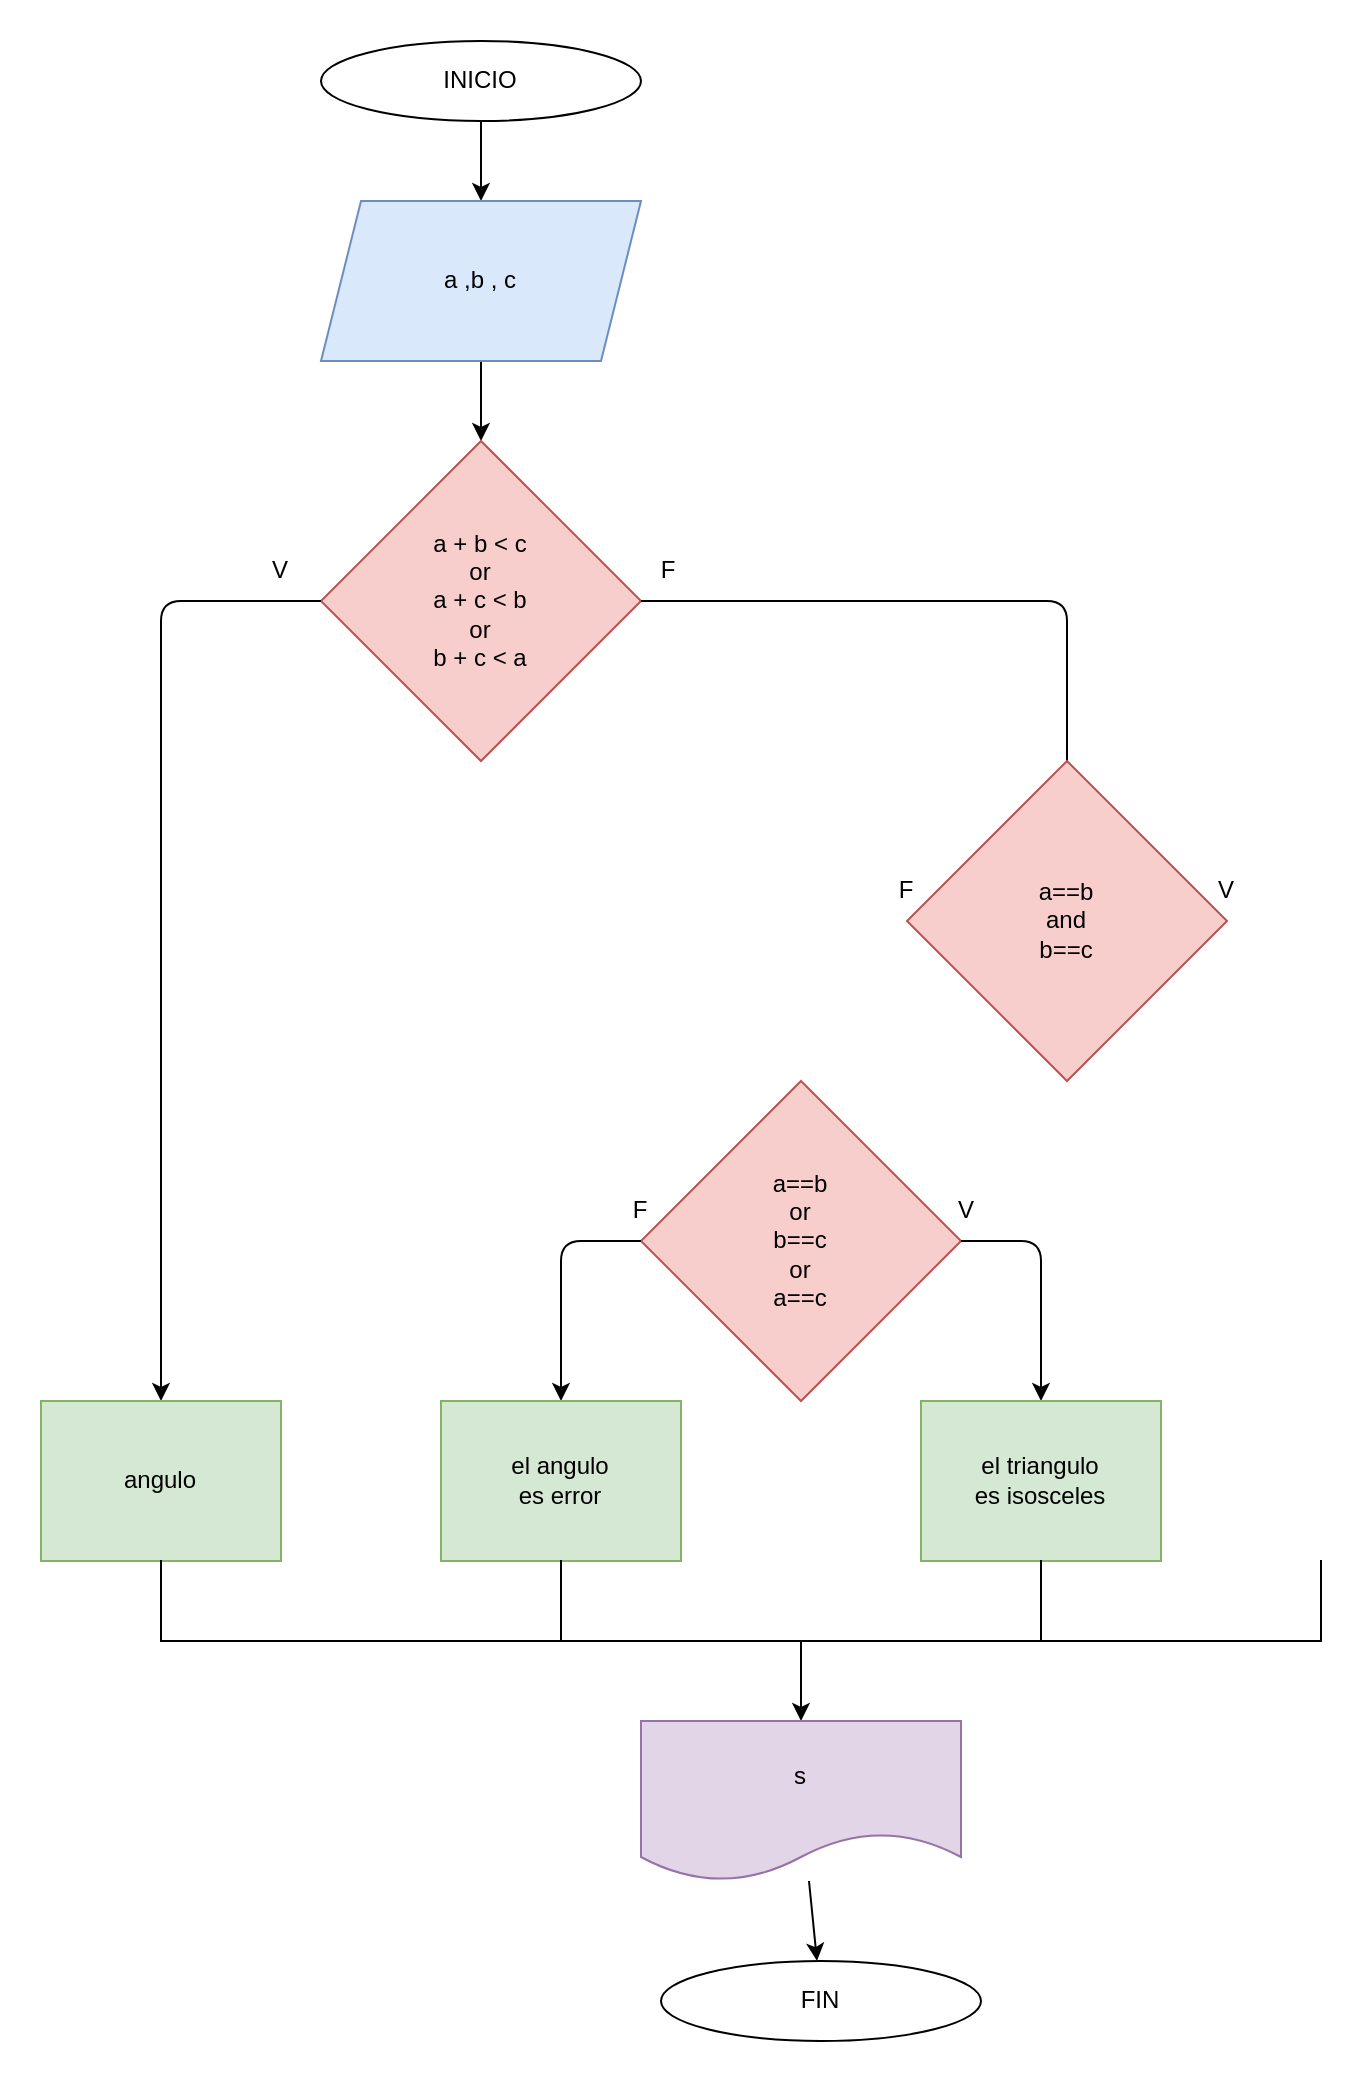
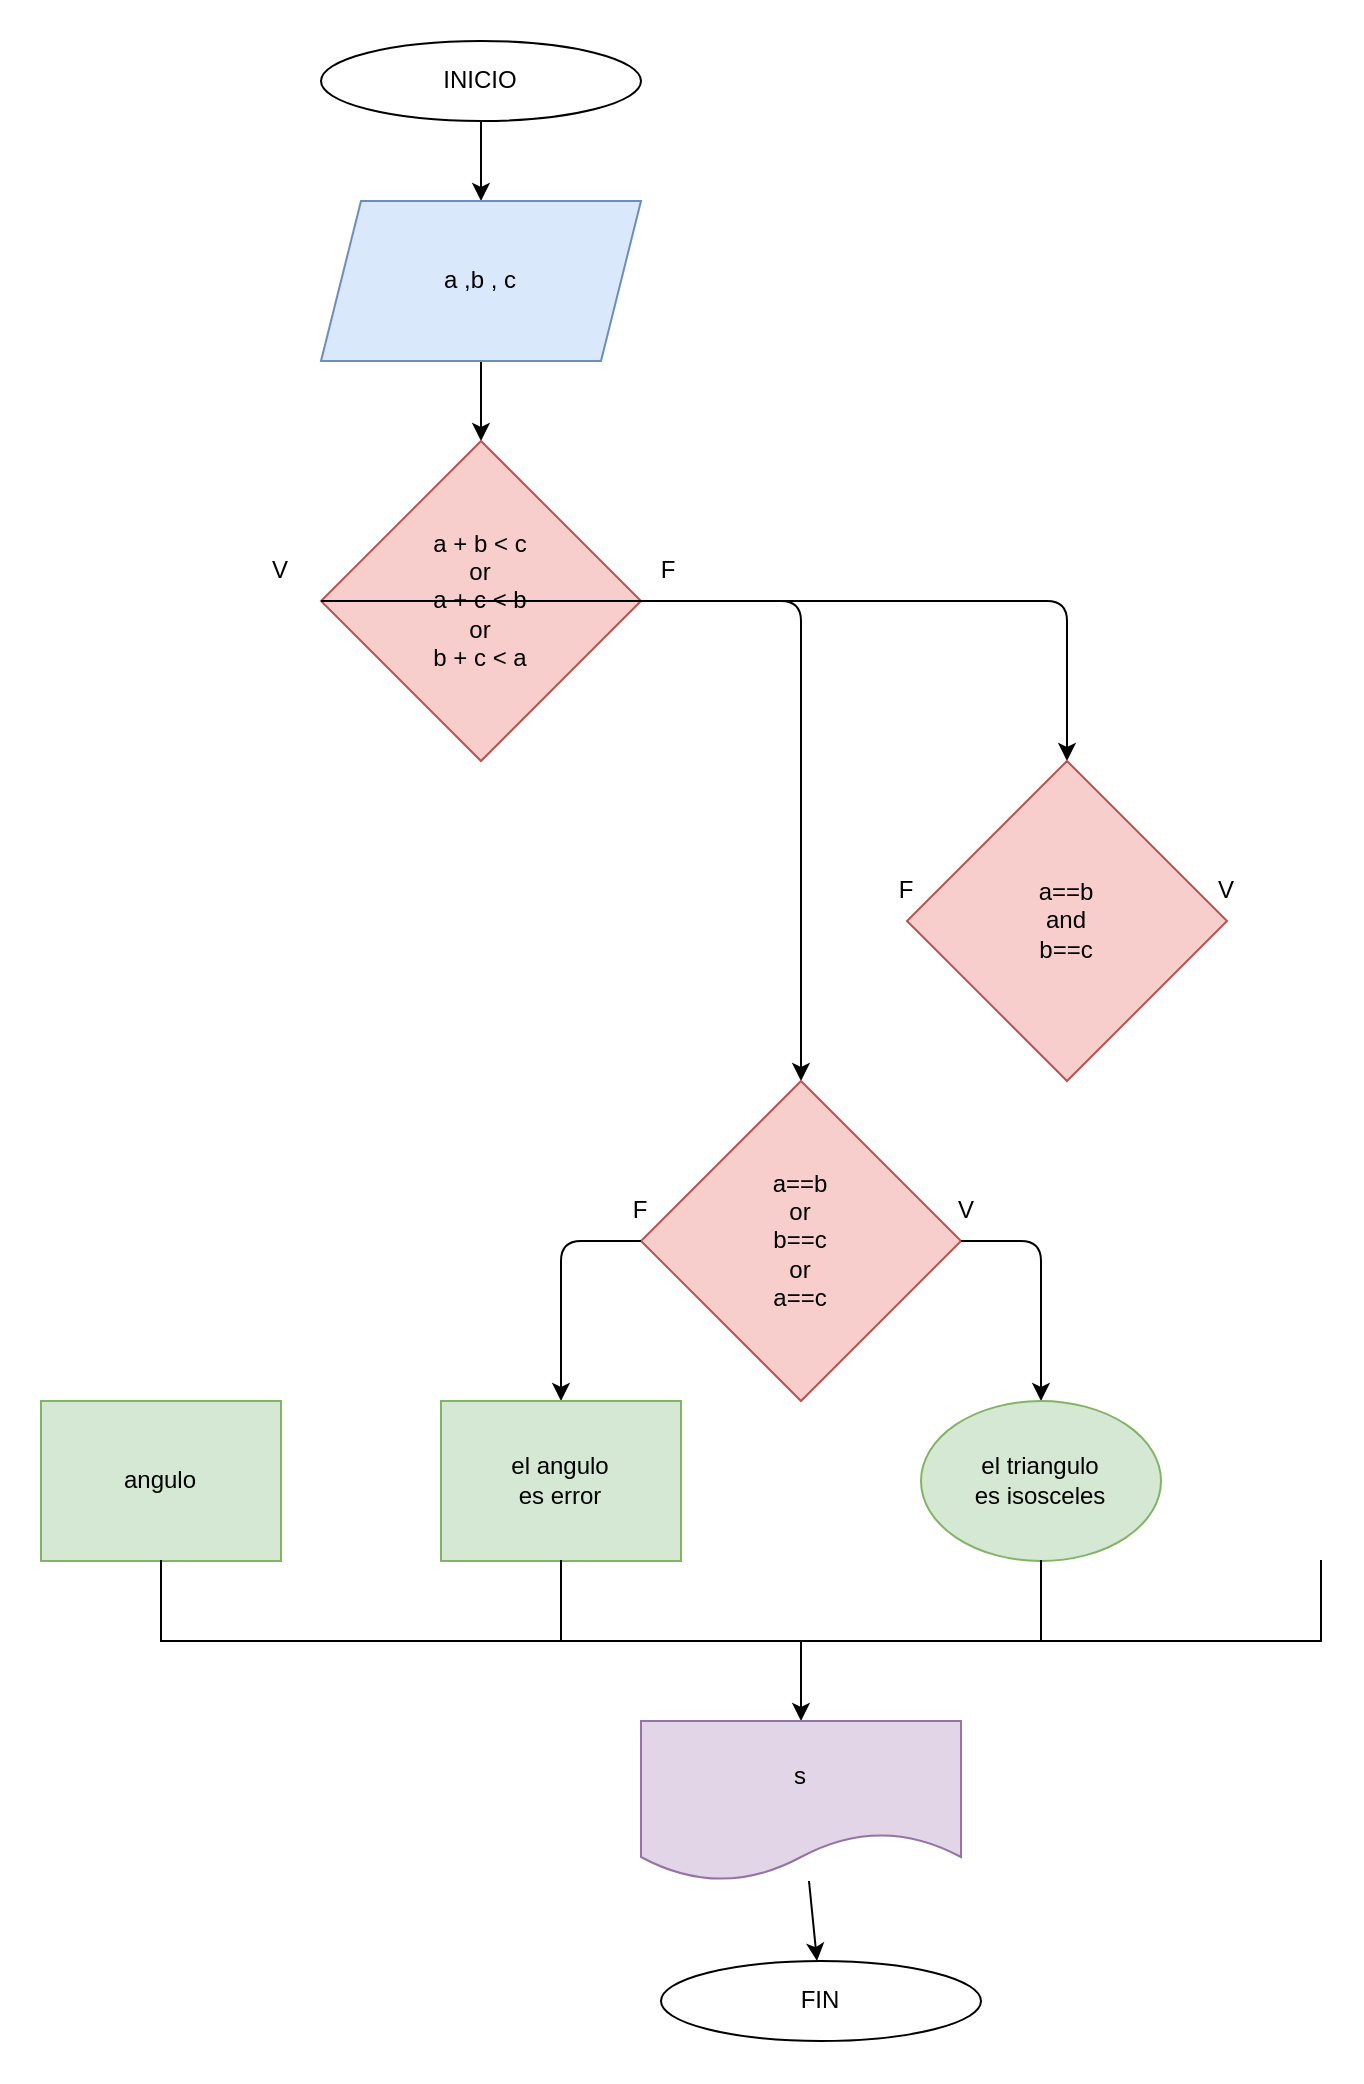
edge "a + b < c or a + c < b or b + c < a" -- "a==b and b==c": arrowhead none -> classic
edge "a + b < c or a + c < b or b + c < a" -> "angulo": now "a + b < c or a + c < b or b + c < a" -> "a==b or b==c or a==c"
node "el triangulo es isosceles": shape rectangle -> ellipse
